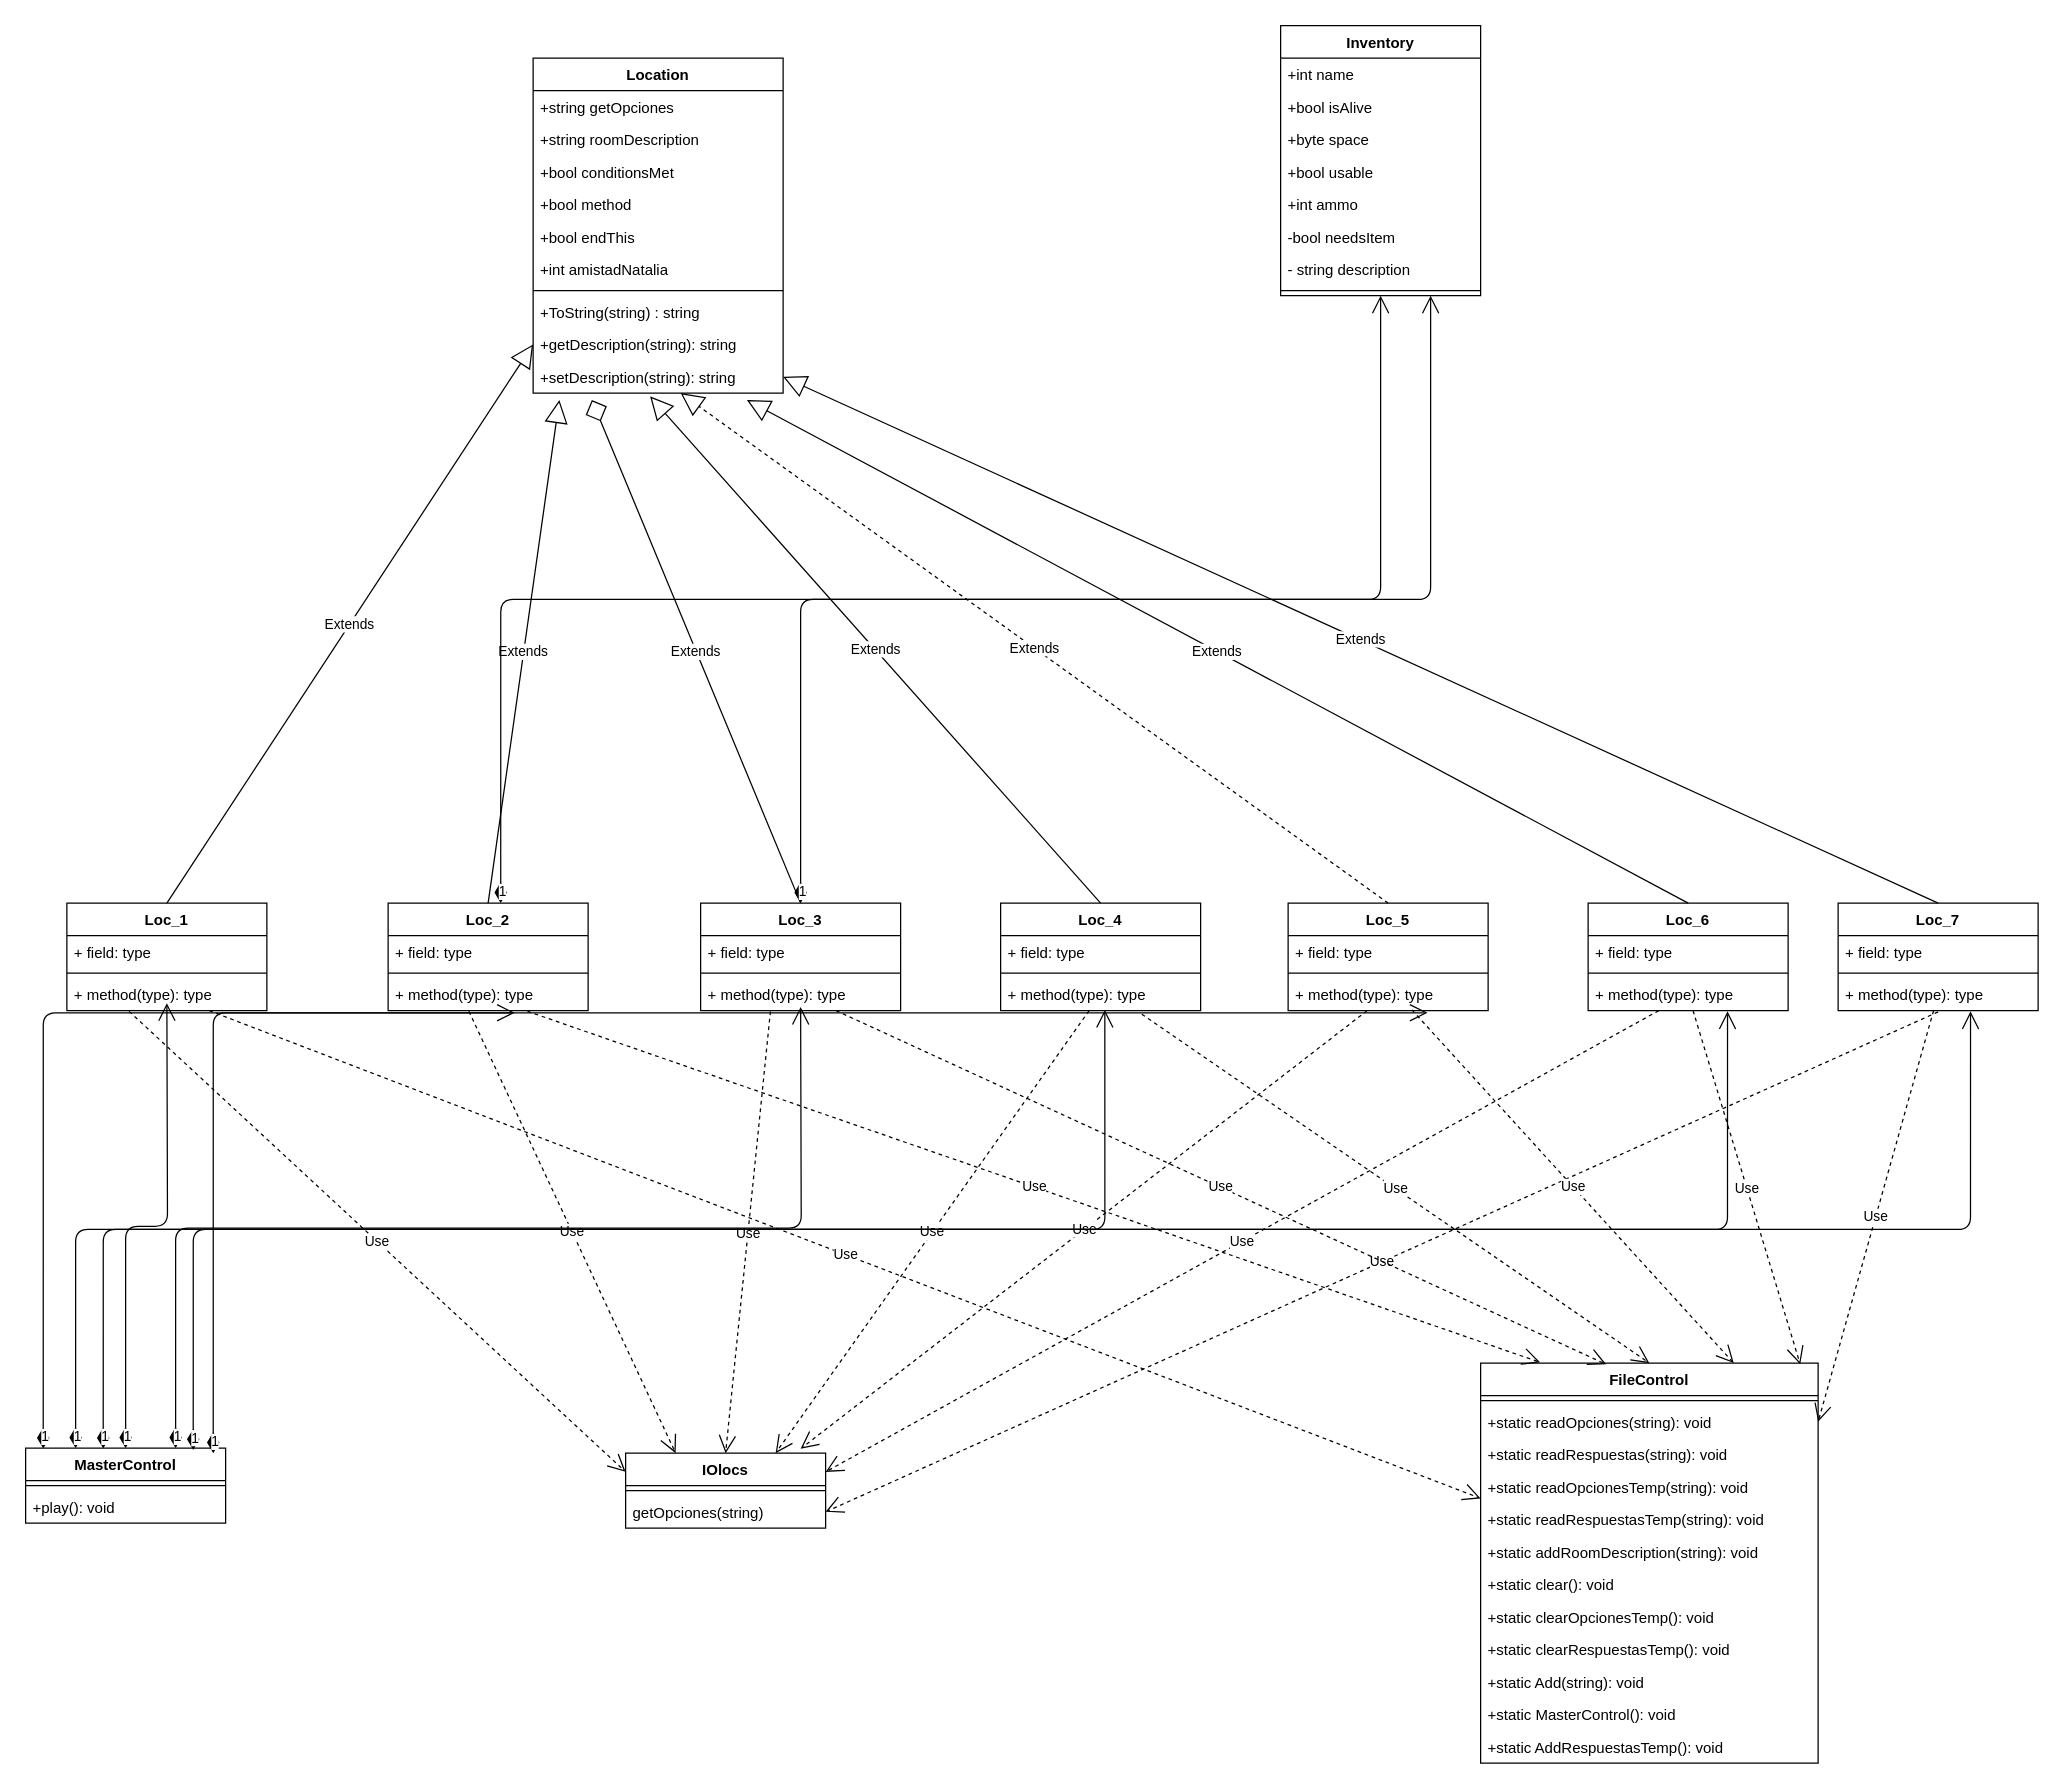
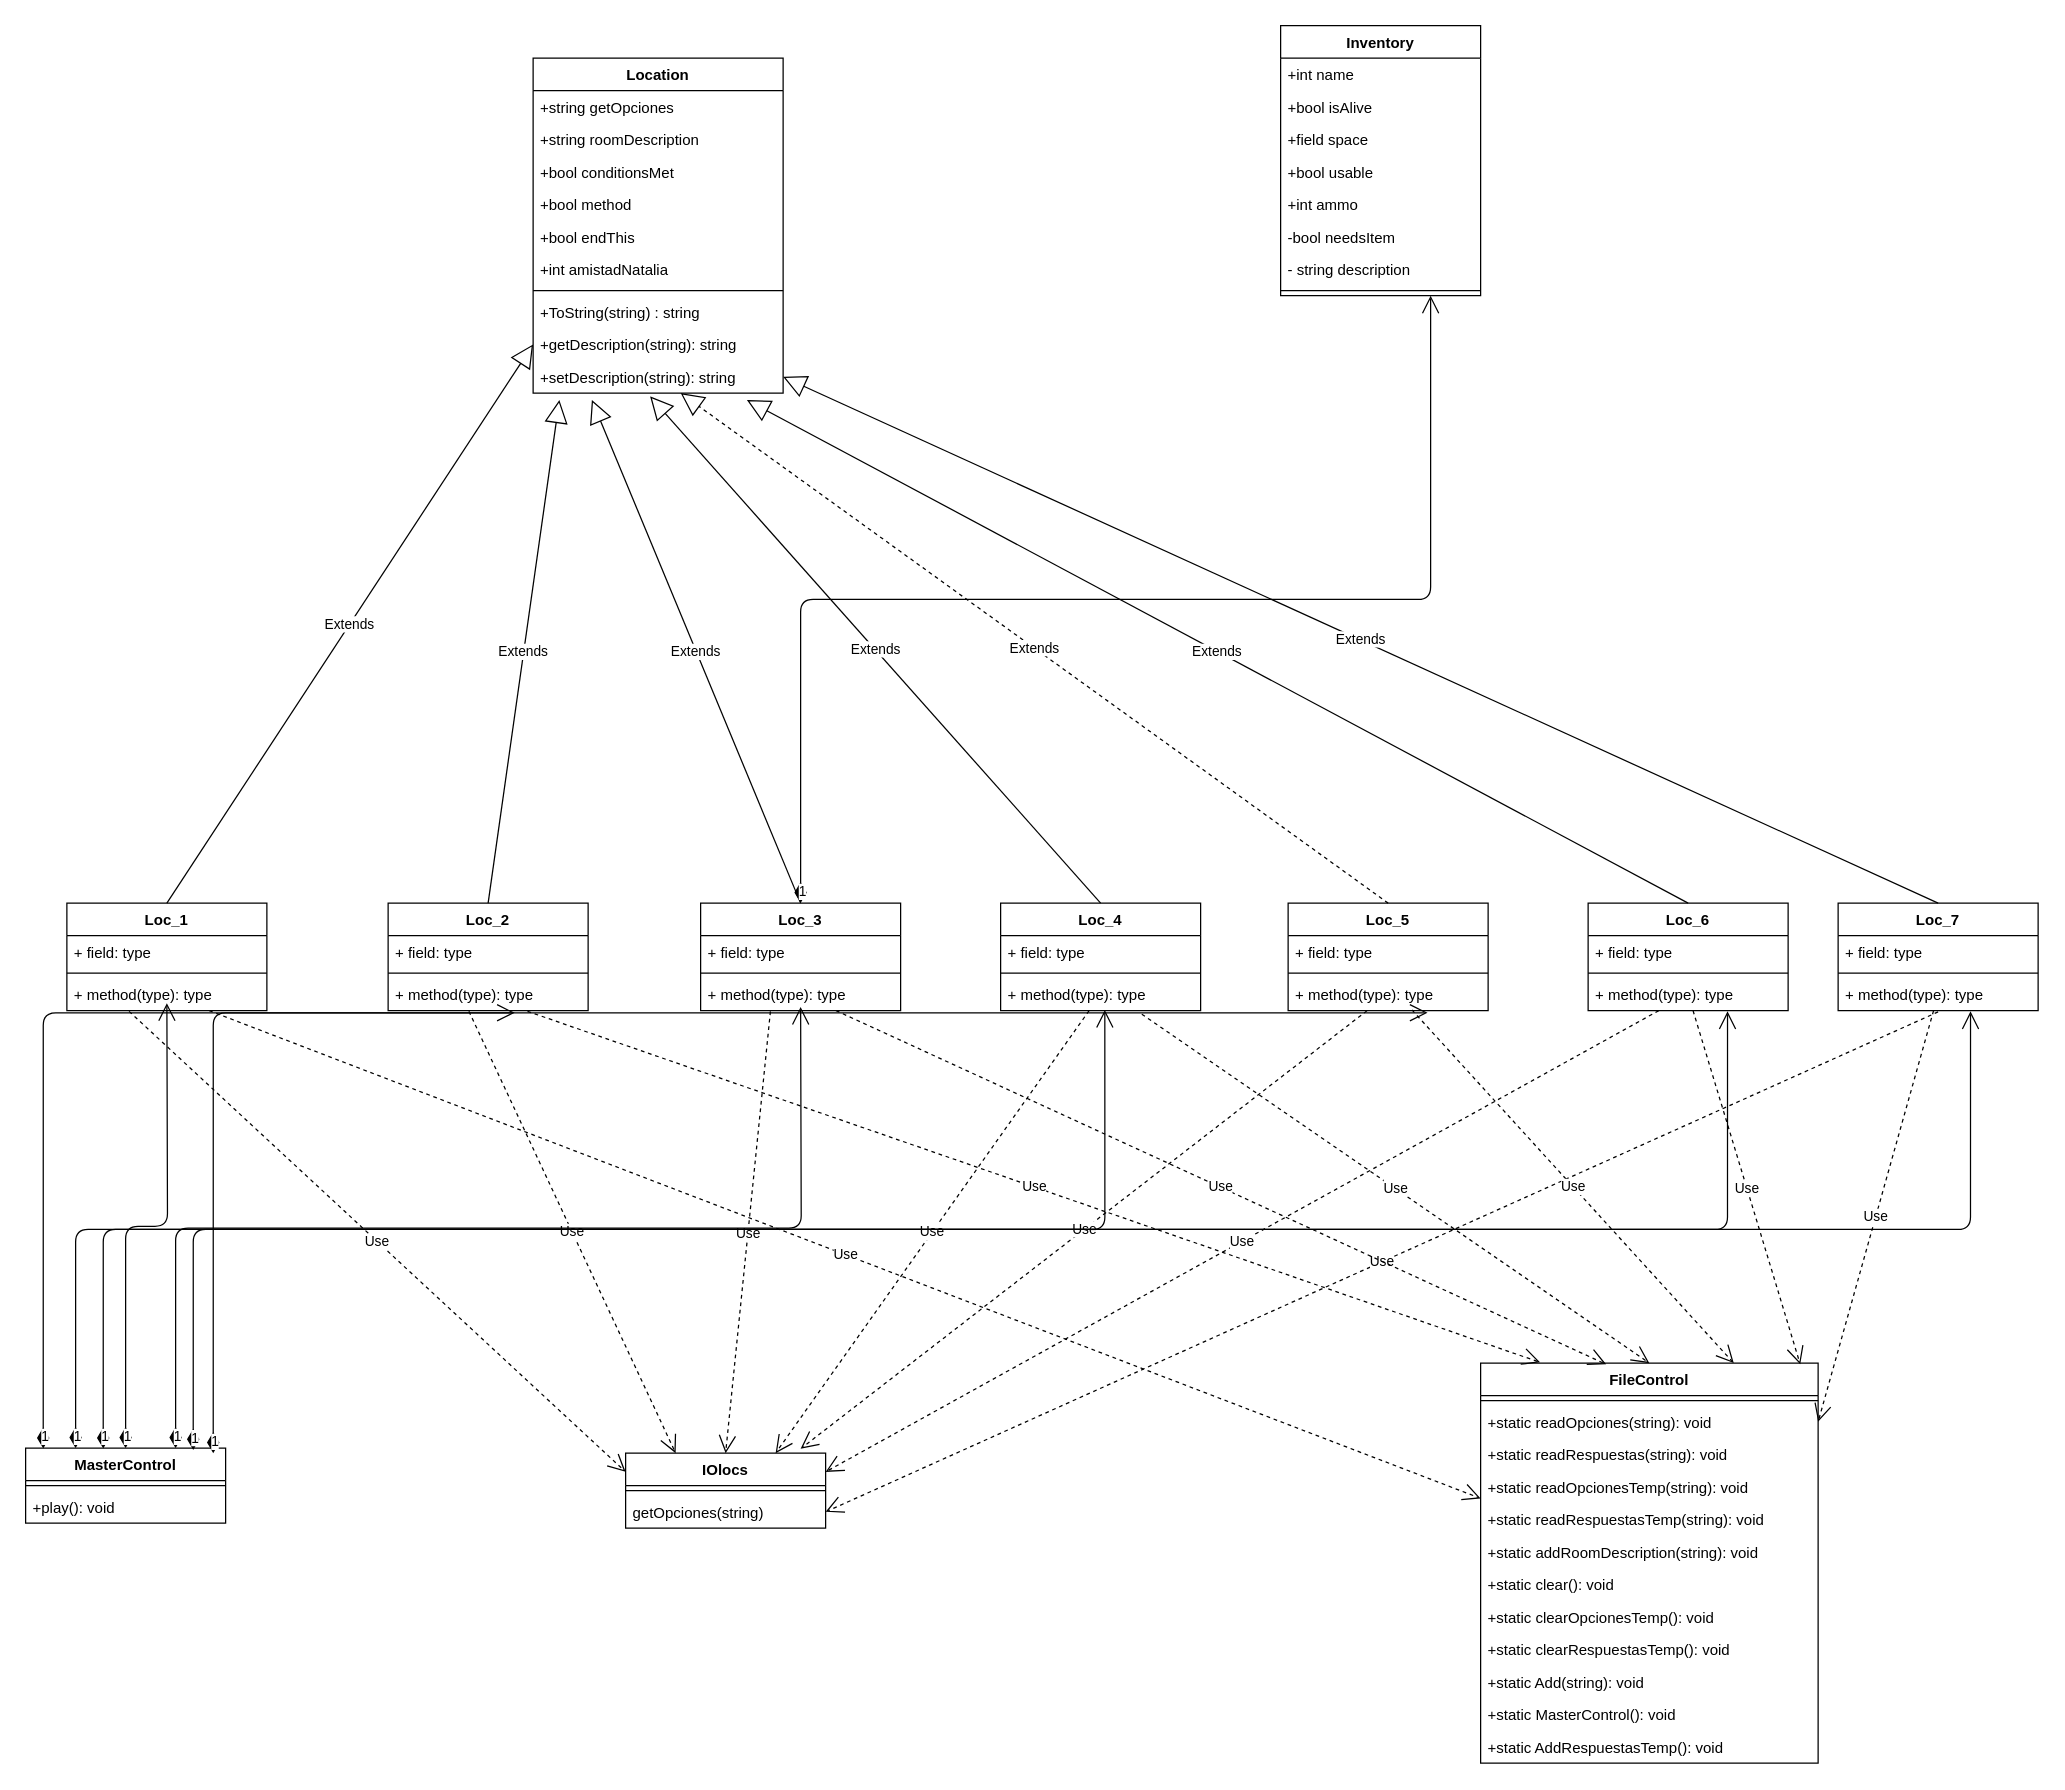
node "+byte space": label "+byte space" -> "+field space"
edge "Loc_3" -> "+setDescription(string): string": arrowhead diamond -> block
edge "Inventory" -- "Loc_2": removed, label "1"
